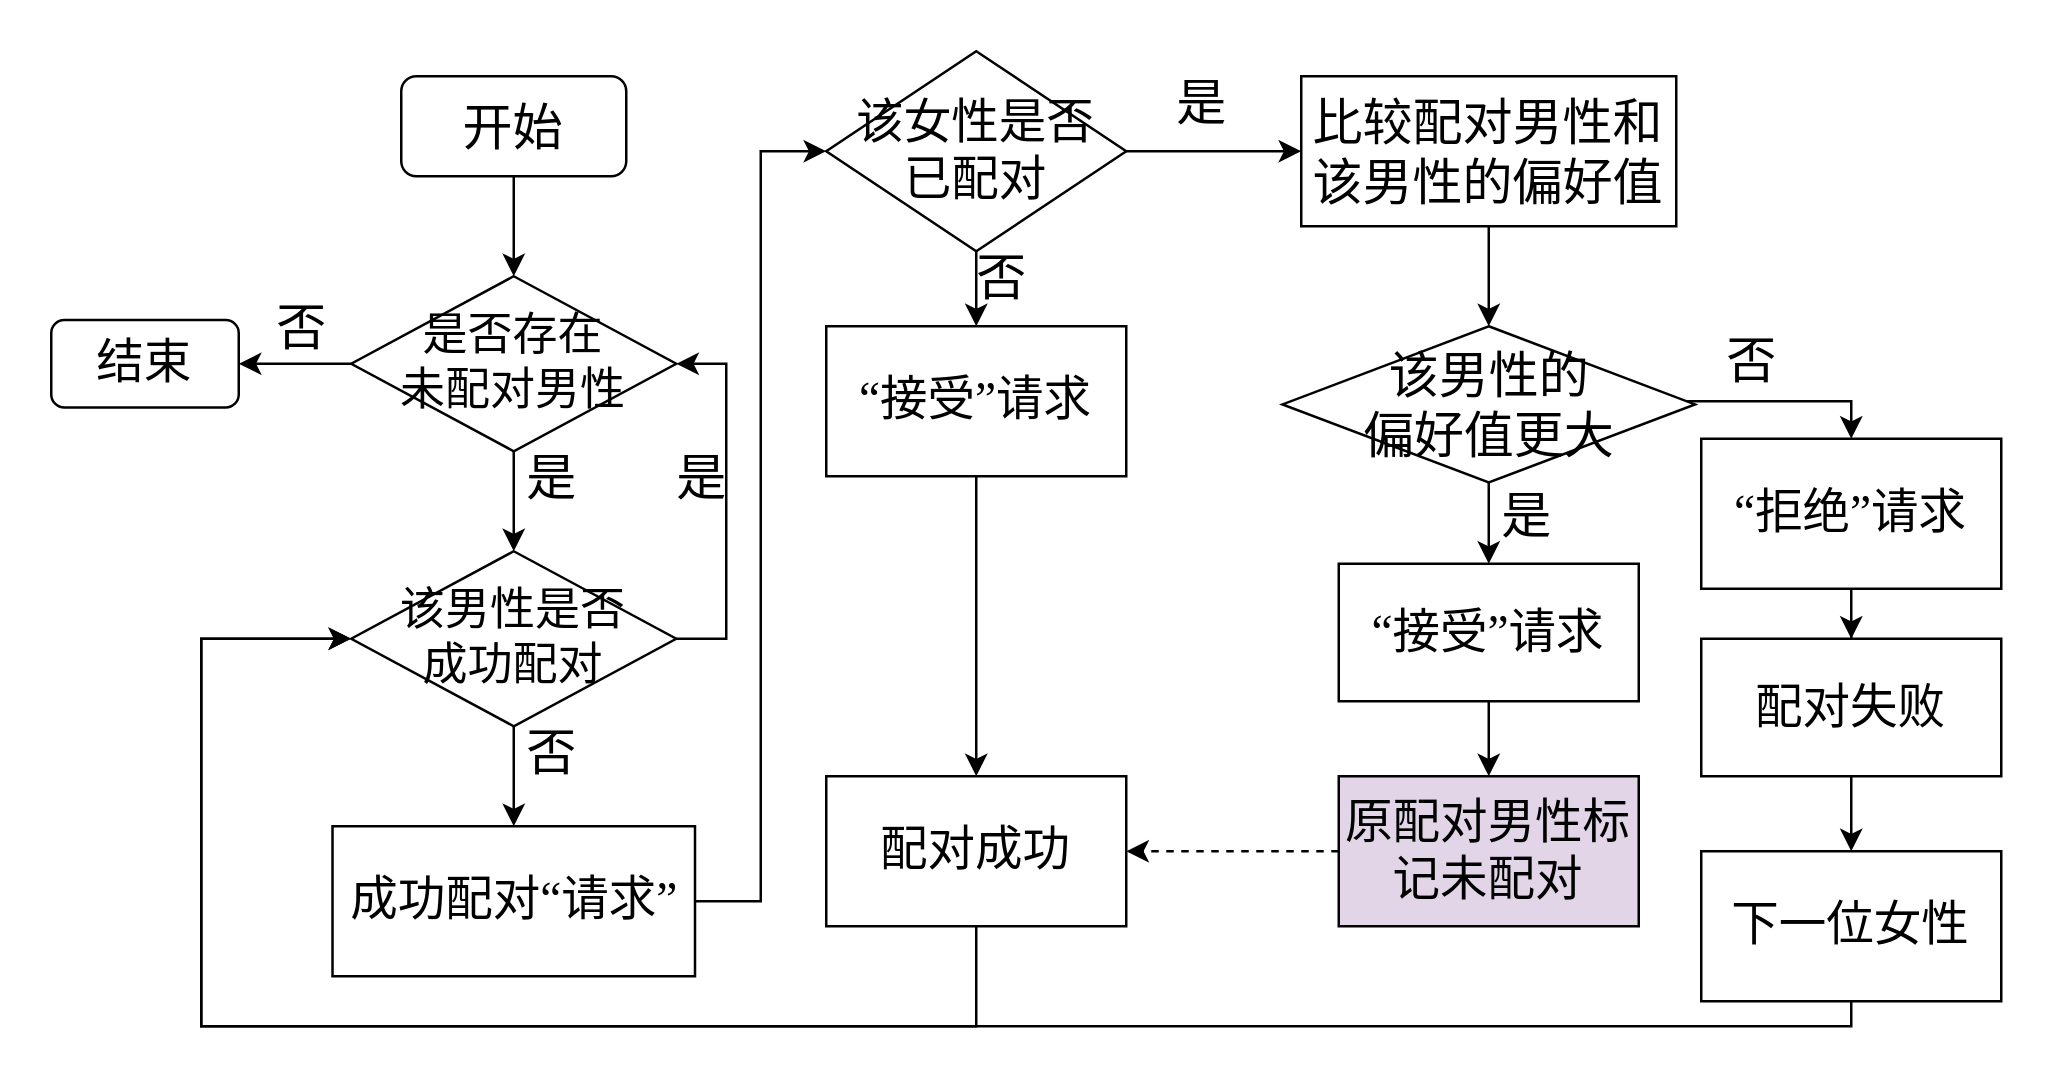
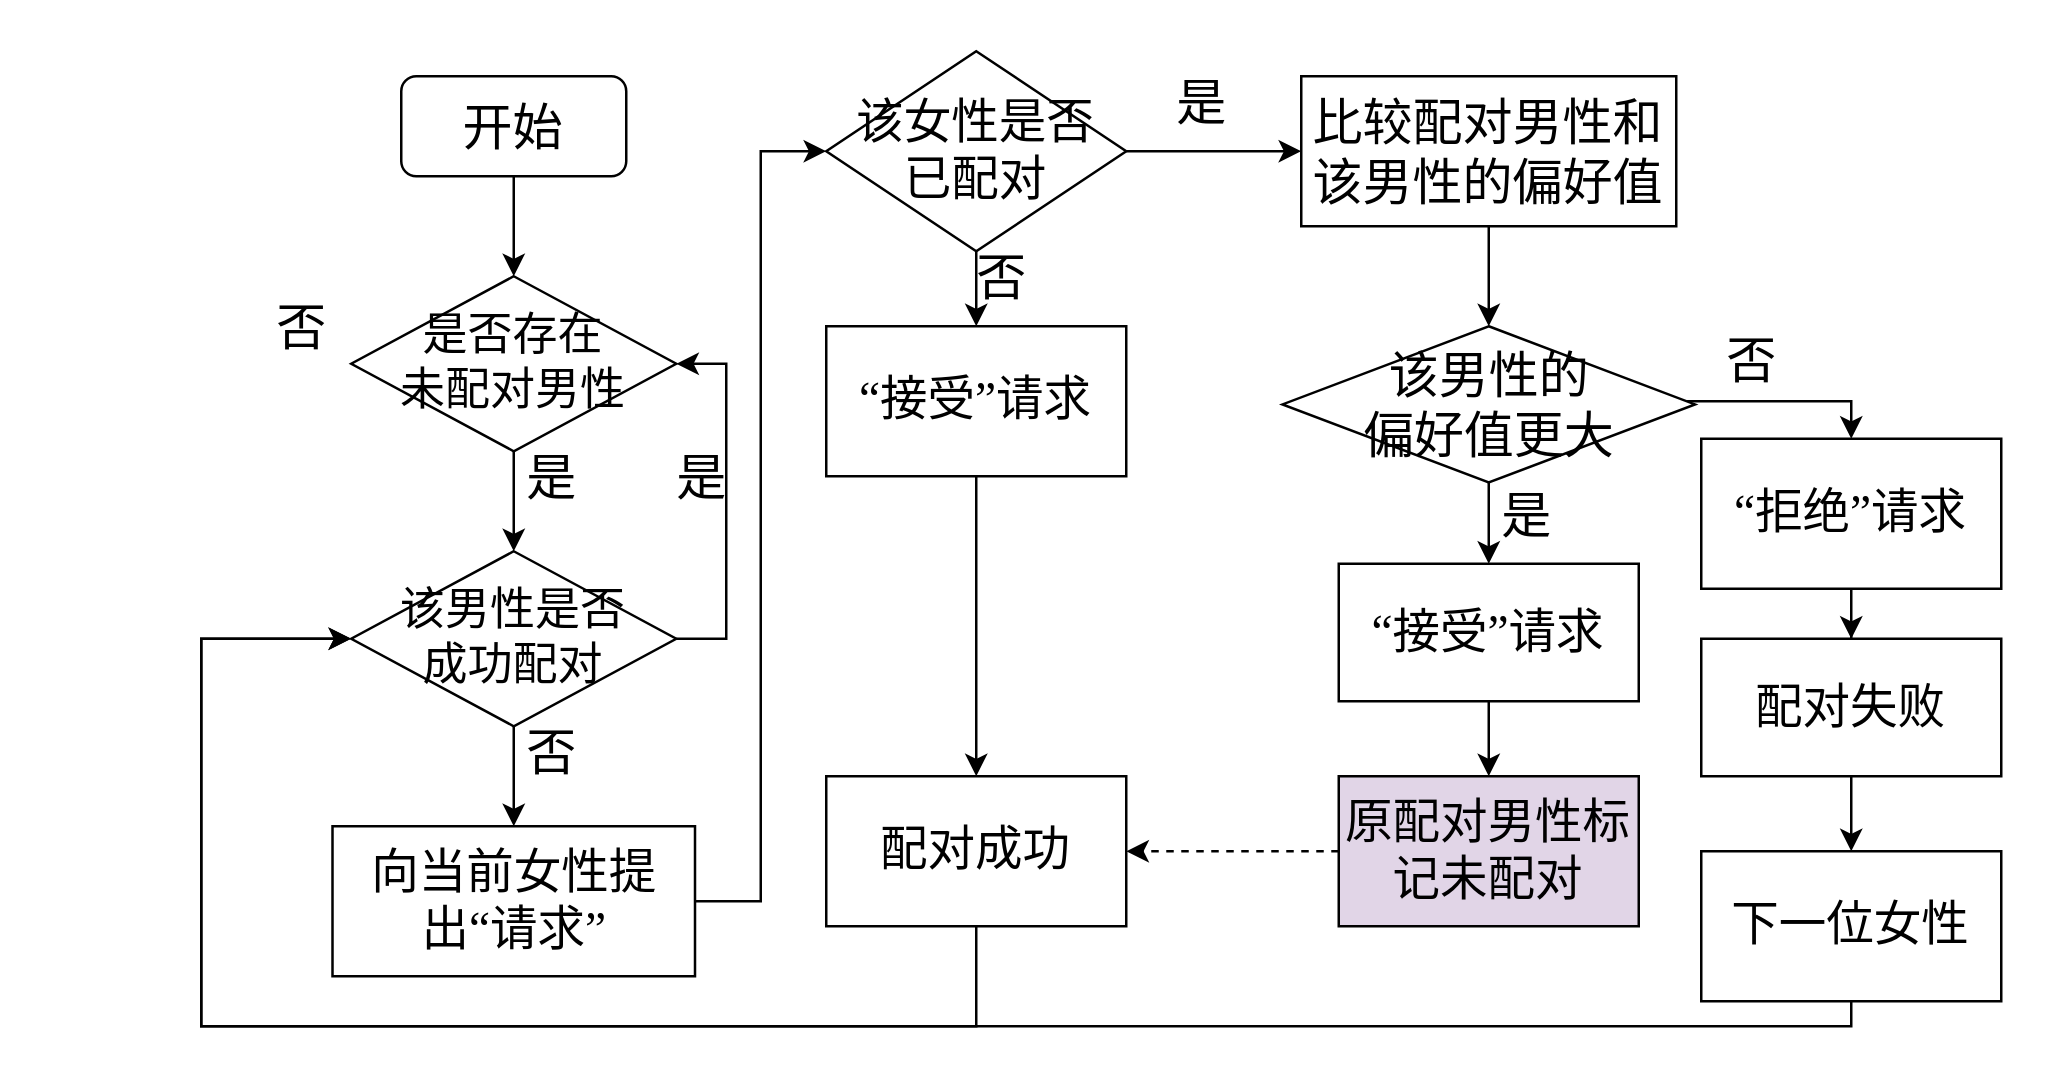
node "结束": removed
edge "是否存在 未配对男性" -> "结束": removed
node "成功配对“请求”": label "成功配对“请求”" -> "向当前女性提出“请求”"
